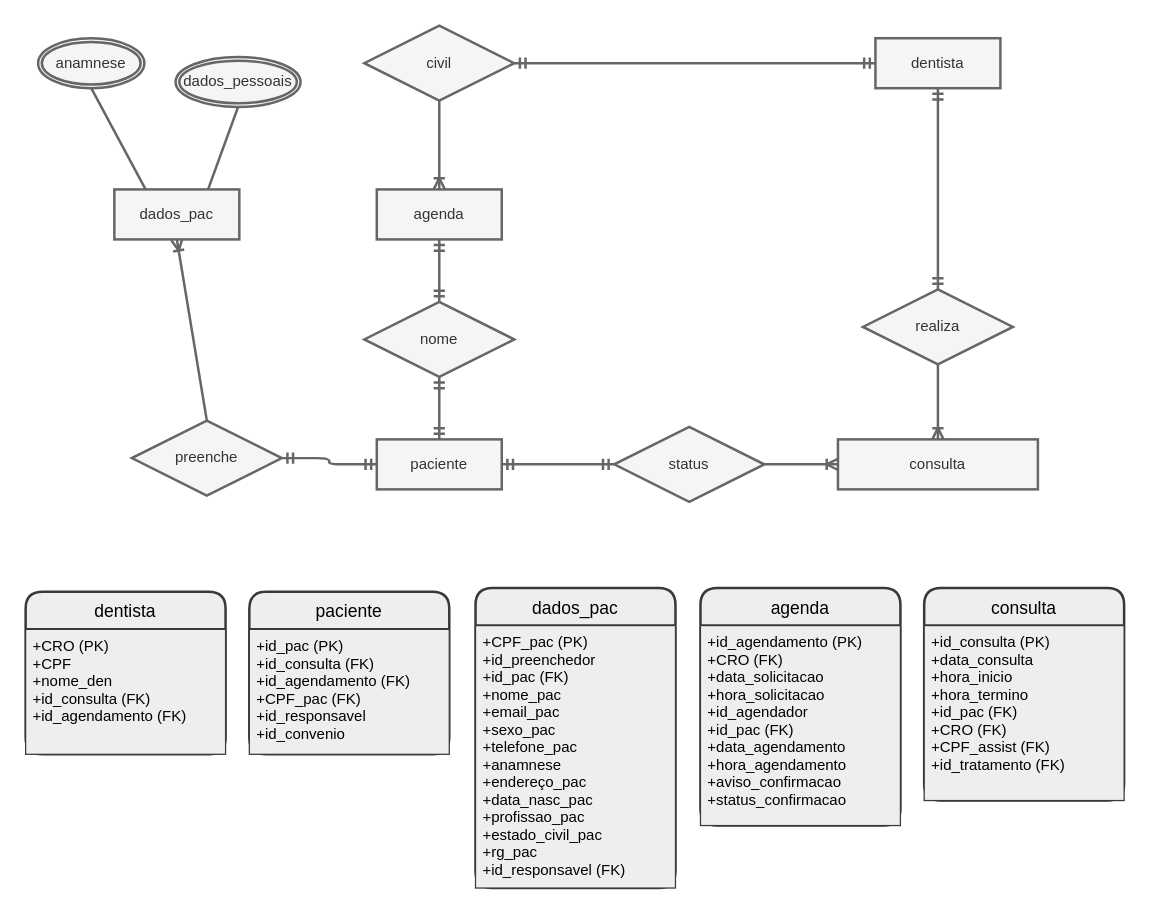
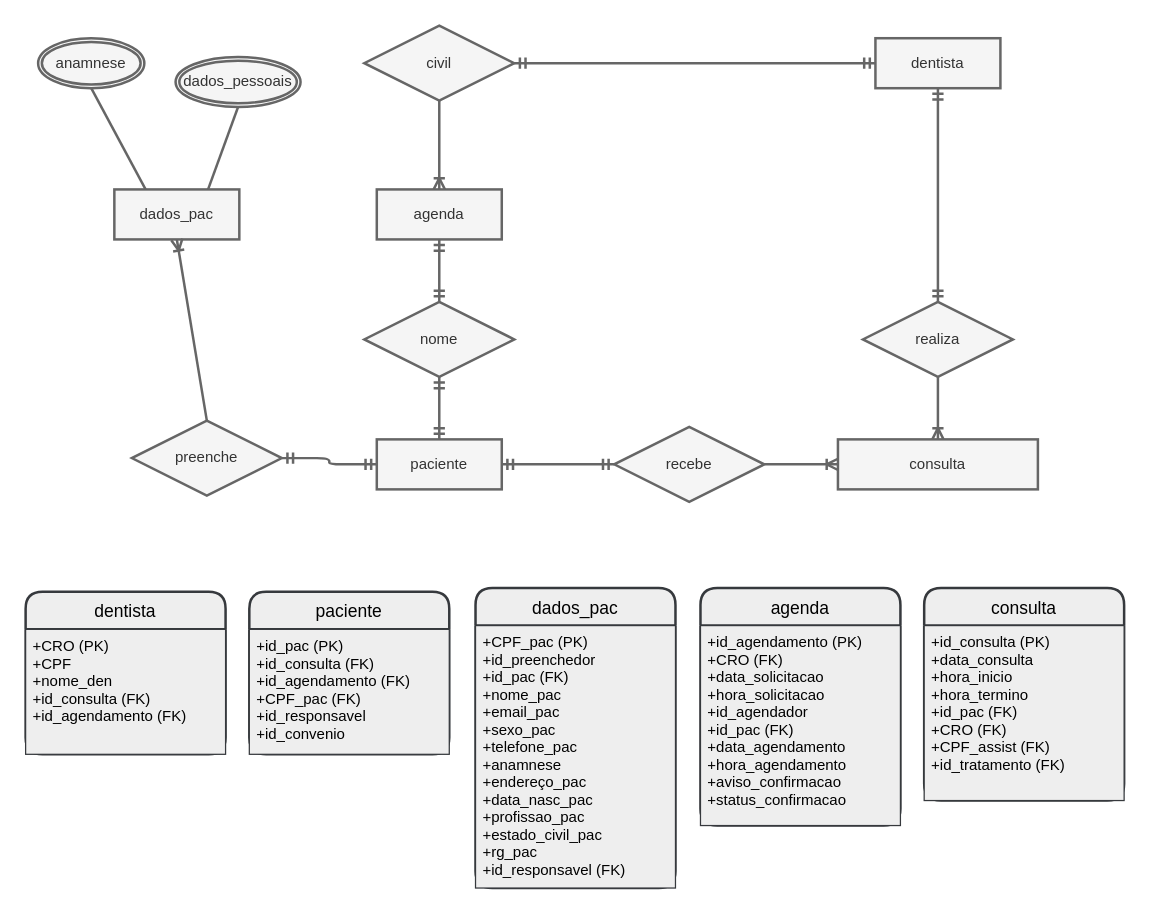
node "realiza": moved (938, 327) -> (938, 339)
node "status": label "status" -> "recebe"
